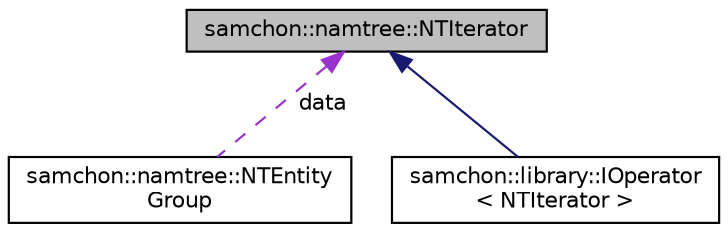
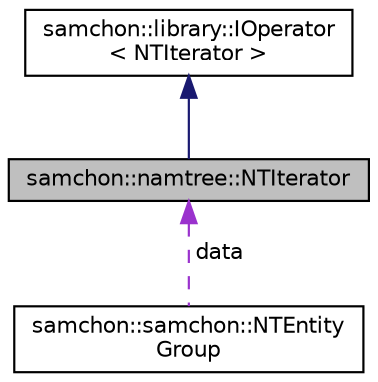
edge "samchon::library::IOperator < NTIterator >" -> "samchon::namtree::NTIterator": reversed
node "samchon::namtree::NTEntity Group": label "samchon::namtree::NTEntity Group" -> "samchon::samchon::NTEntity Group"
